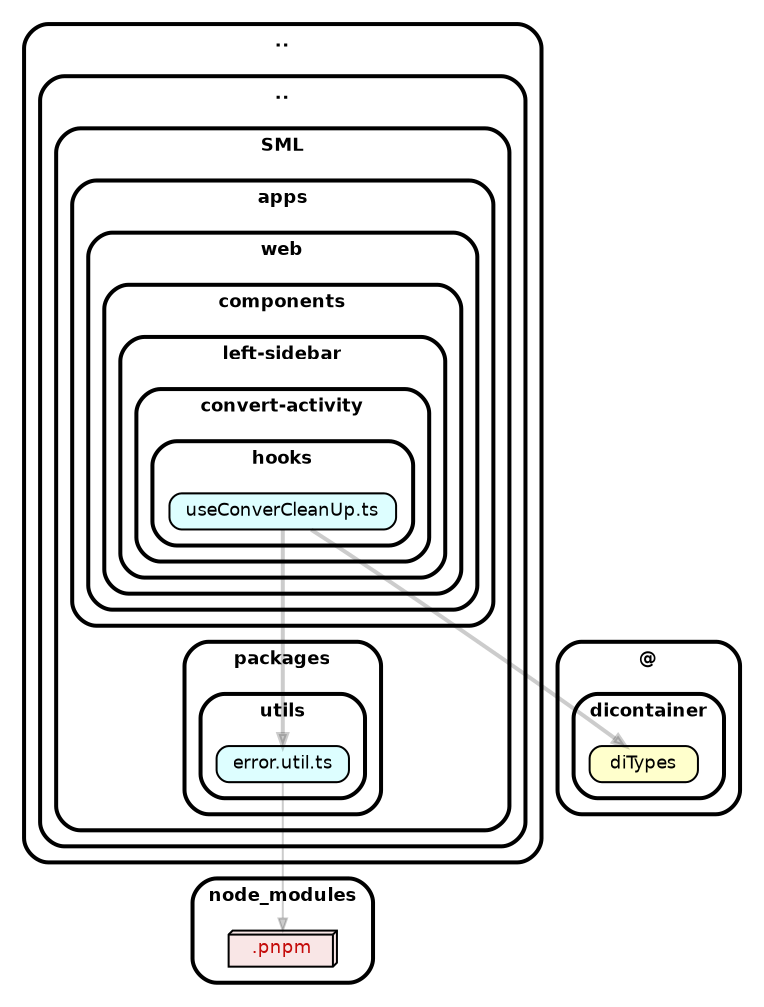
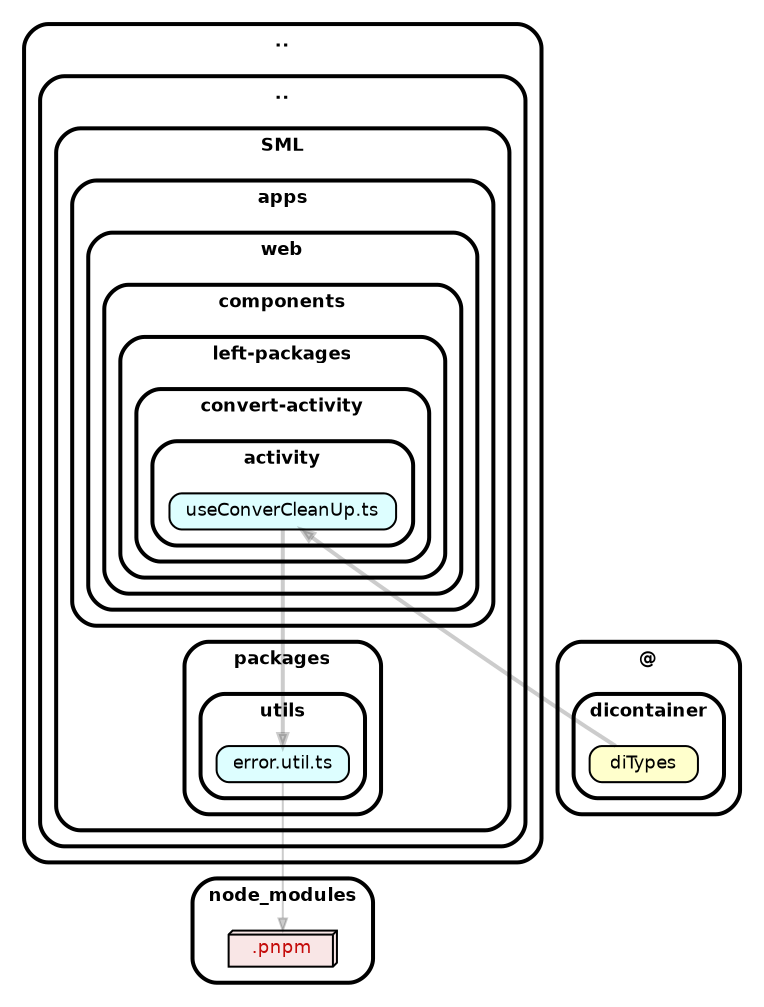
cluster "left-sidebar": label "left-sidebar" -> "left-packages"
cluster "hooks": label "hooks" -> "activity"
edge "useConverCleanUp.ts" -> "diTypes": reversed
